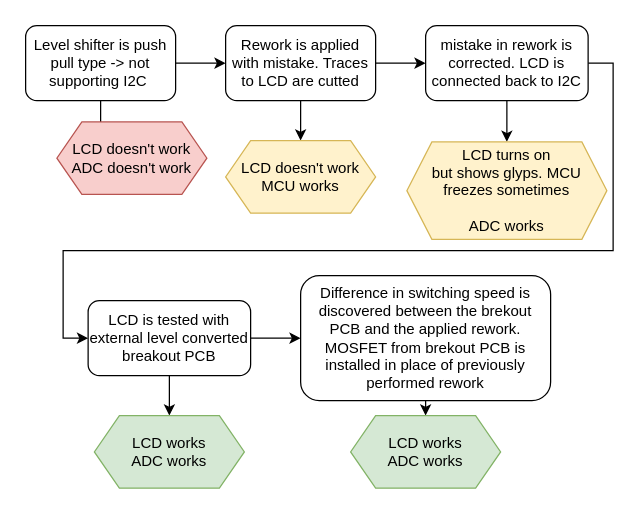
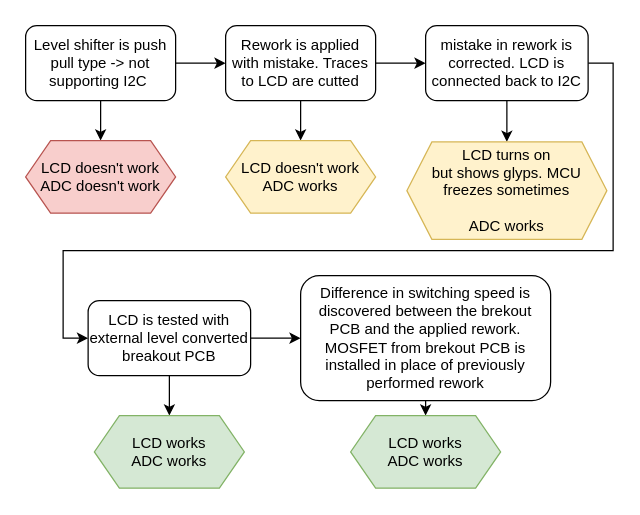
node "LCD doesn't work ADC doesn't work": moved (132, 158) -> (101, 177)
node "LCD doesn't work MCU works": label "LCD doesn't work MCU works" -> "LCD doesn't work ADC works"
